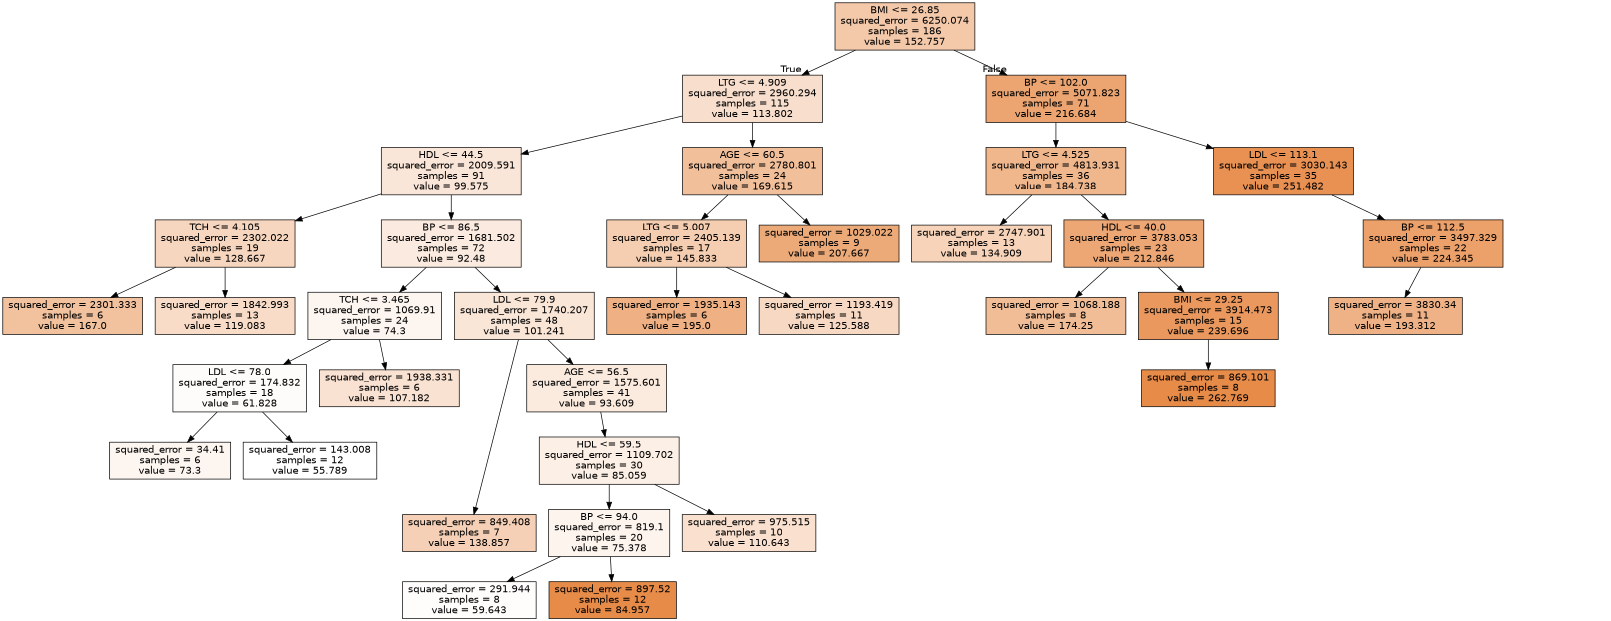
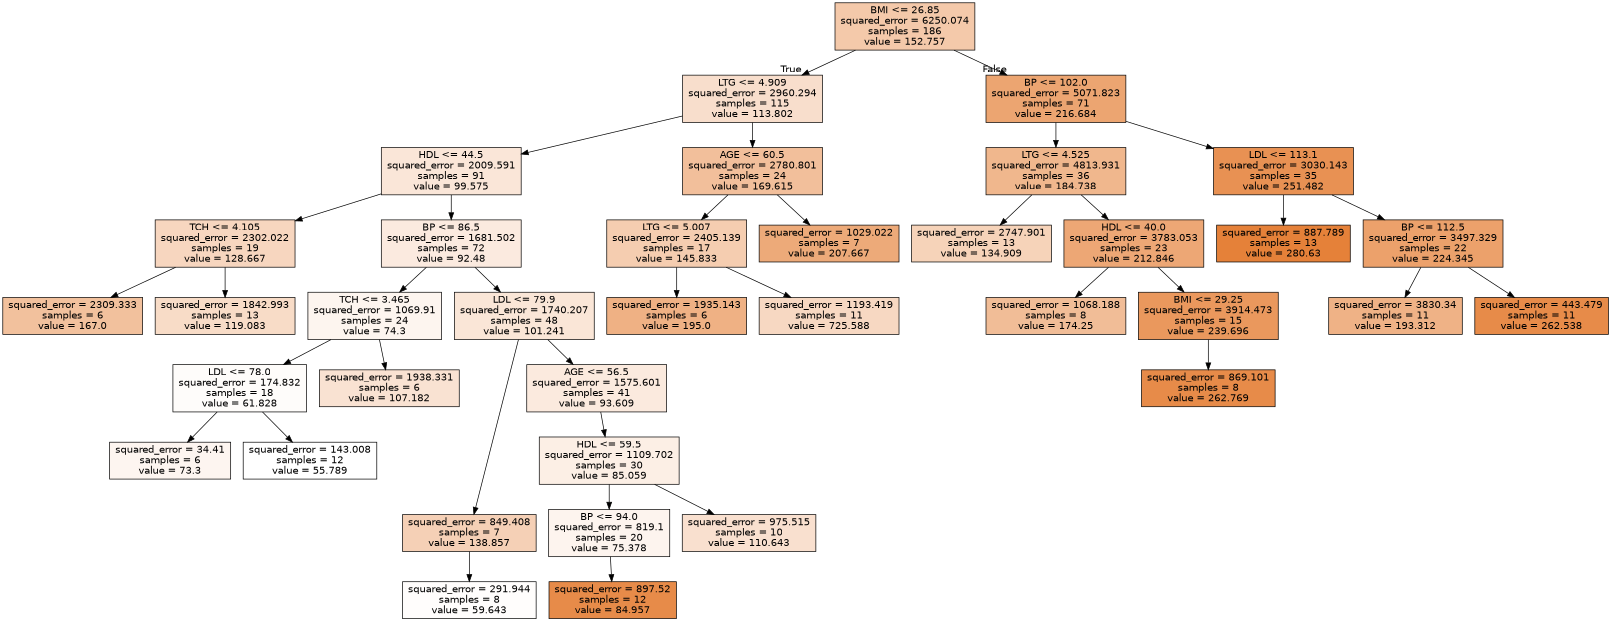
node "squared_error = 1029.022 samples = 9 value = 207.667": label "squared_error = 1029.022 samples = 9 value = 207.667" -> "squared_error = 1029.022 samples = 7 value = 207.667"
node "squared_error = 887.789 samples = 13 value = 280.63": added
node "squared_error = 2301.333 samples = 6 value = 167.0": label "squared_error = 2301.333 samples = 6 value = 167.0" -> "squared_error = 2309.333 samples = 6 value = 167.0"
node "squared_error = 1193.419 samples = 11 value = 125.588": label "squared_error = 1193.419 samples = 11 value = 125.588" -> "squared_error = 1193.419 samples = 11 value = 725.588"
node "squared_error = 443.479 samples = 11 value = 262.538": added
edge "BP <= 94.0 squared_error = 819.1 samples = 20 value = 75.378" -> "squared_error = 291.944 samples = 8 value = 59.643": now "squared_error = 849.408 samples = 7 value = 138.857" -> "squared_error = 291.944 samples = 8 value = 59.643"
